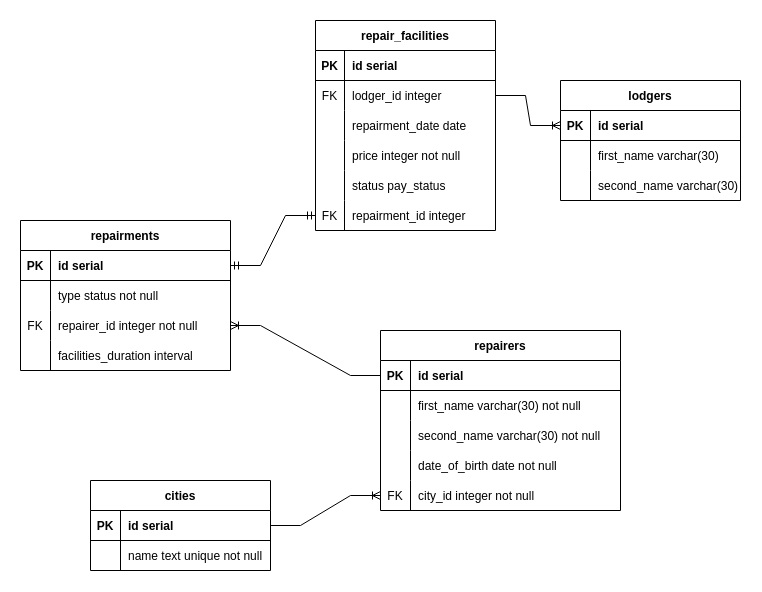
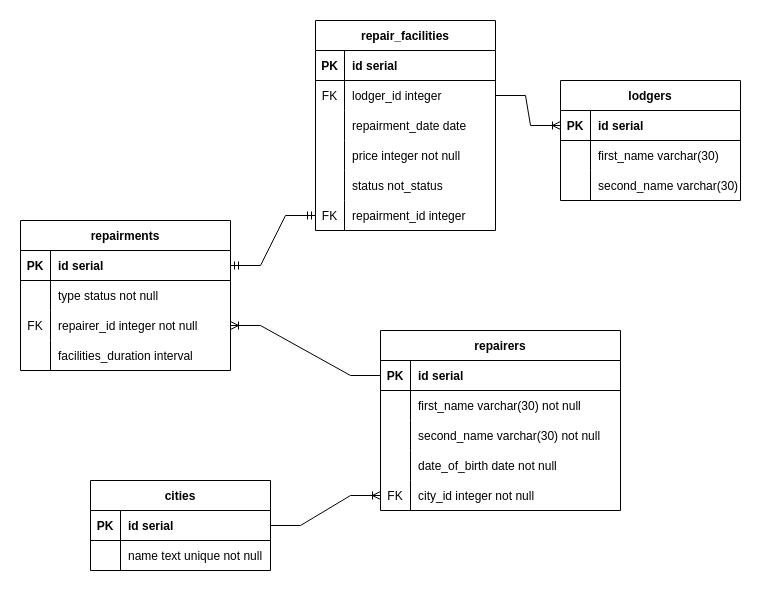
node "status pay_status": label "status pay_status" -> "status not_status"
